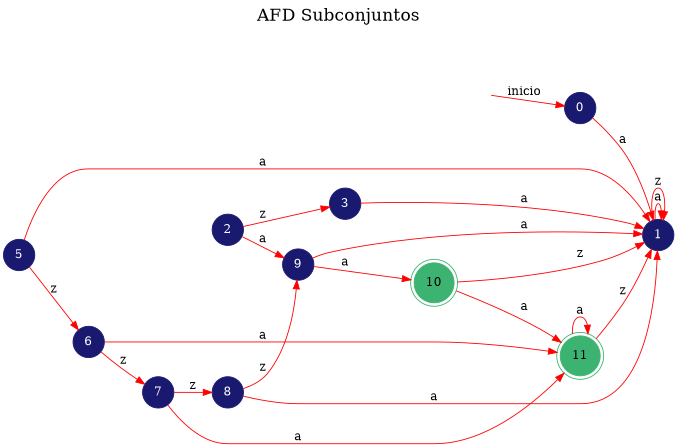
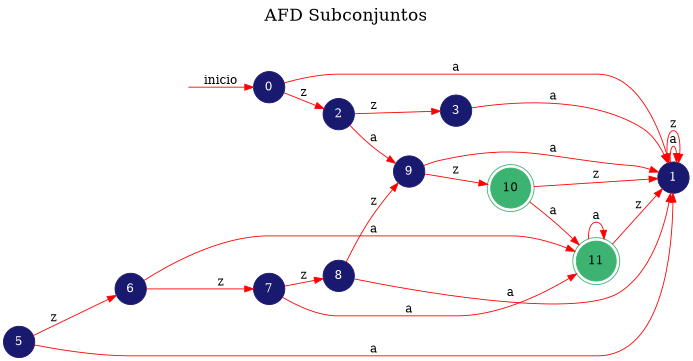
edge "0" -> "2": added, label "z"
edge "9" -> "10": label "a" -> "z"
